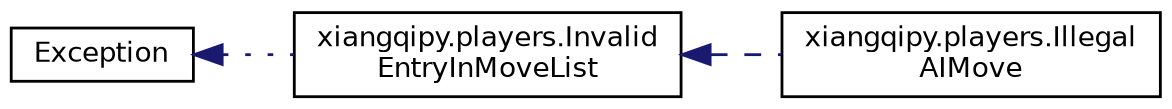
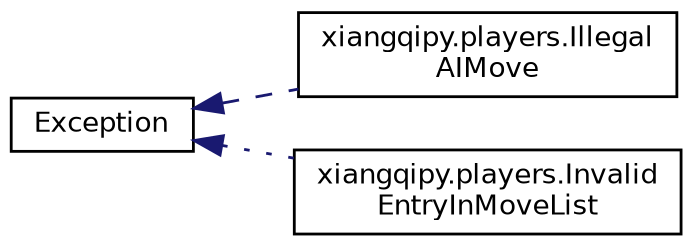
edge "xiangqipy.players.Illegal AIMove" -> "xiangqipy.players.Invalid EntryInMoveList": now "xiangqipy.players.Illegal AIMove" -> "Exception"
